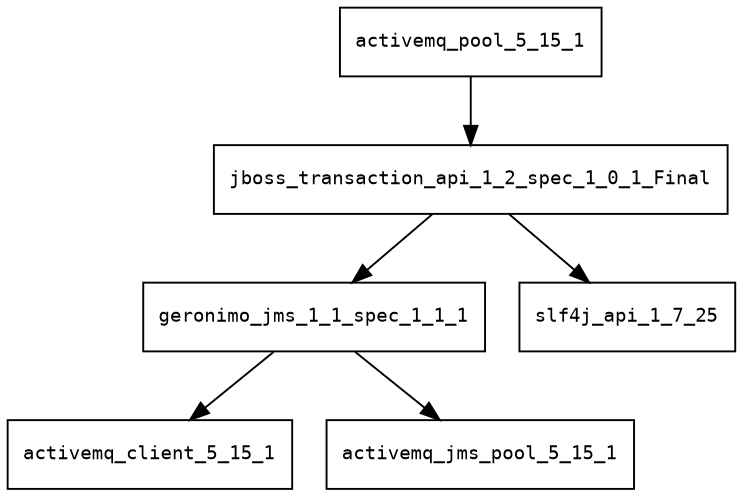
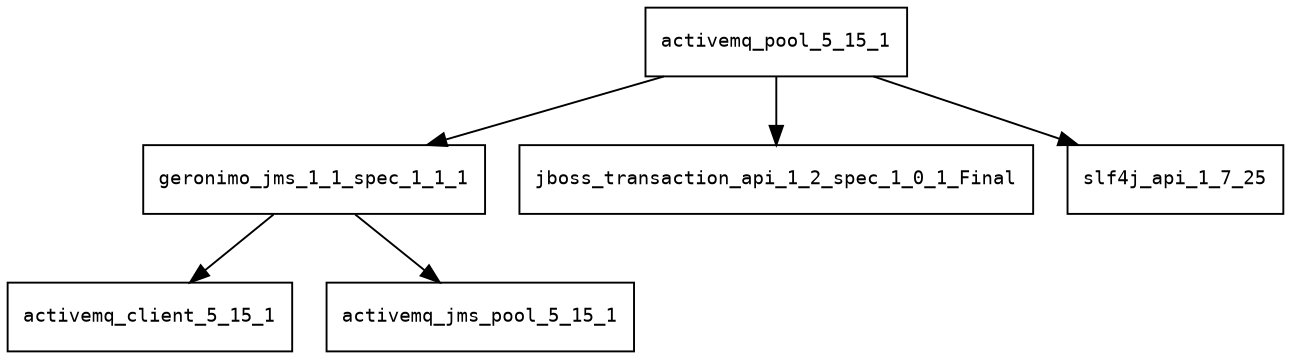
edge "jboss_transaction_api_1_2_spec_1_0_1_Final" -> "geronimo_jms_1_1_spec_1_1_1": now "activemq_pool_5_15_1" -> "geronimo_jms_1_1_spec_1_1_1"
edge "jboss_transaction_api_1_2_spec_1_0_1_Final" -> "slf4j_api_1_7_25": now "activemq_pool_5_15_1" -> "slf4j_api_1_7_25"
